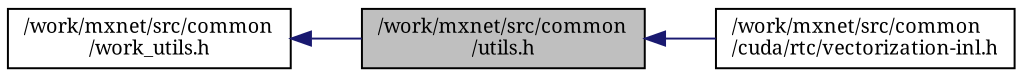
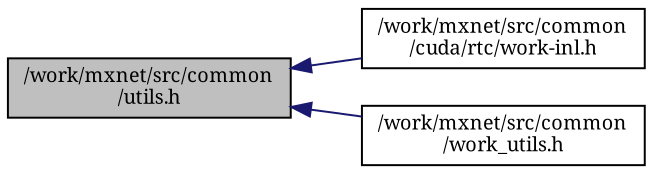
edge "/work/mxnet/src/common /utils.h" -> "/work/mxnet/src/common /work_utils.h": reversed
node "/work/mxnet/src/common /cuda/rtc/vectorization-inl.h": label "/work/mxnet/src/common /cuda/rtc/vectorization-inl.h" -> "/work/mxnet/src/common /cuda/rtc/work-inl.h"
